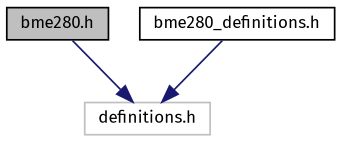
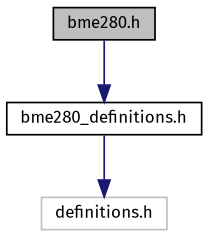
edge "bme280.h" -> "definitions.h": now "bme280.h" -> "bme280_definitions.h"
